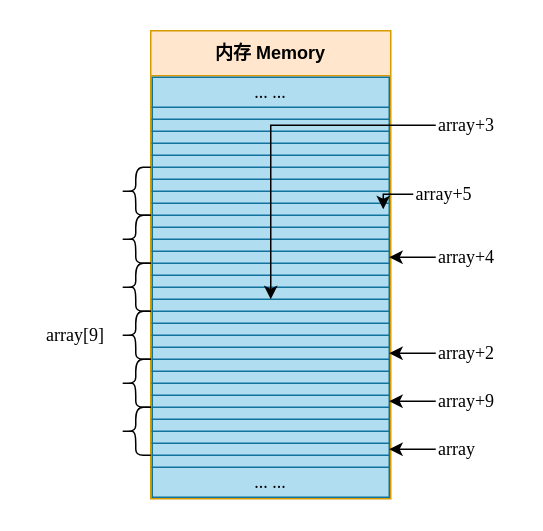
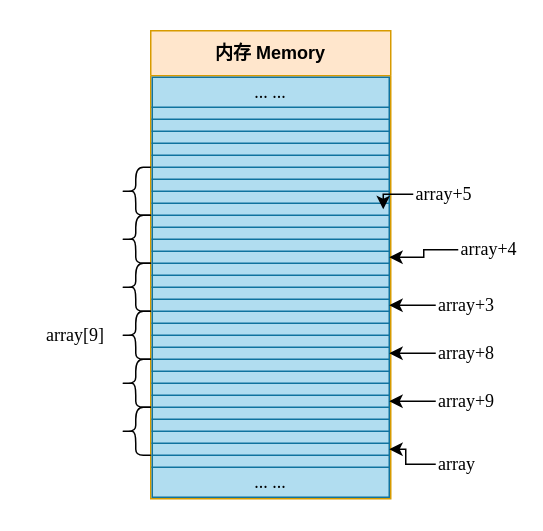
node "array+3": moved (473, 125) -> (473, 305)
node "array+4": moved (473, 257) -> (496, 250)
node "array+2": label "array+2" -> "array+8"
node "array": moved (473, 449) -> (473, 464)
